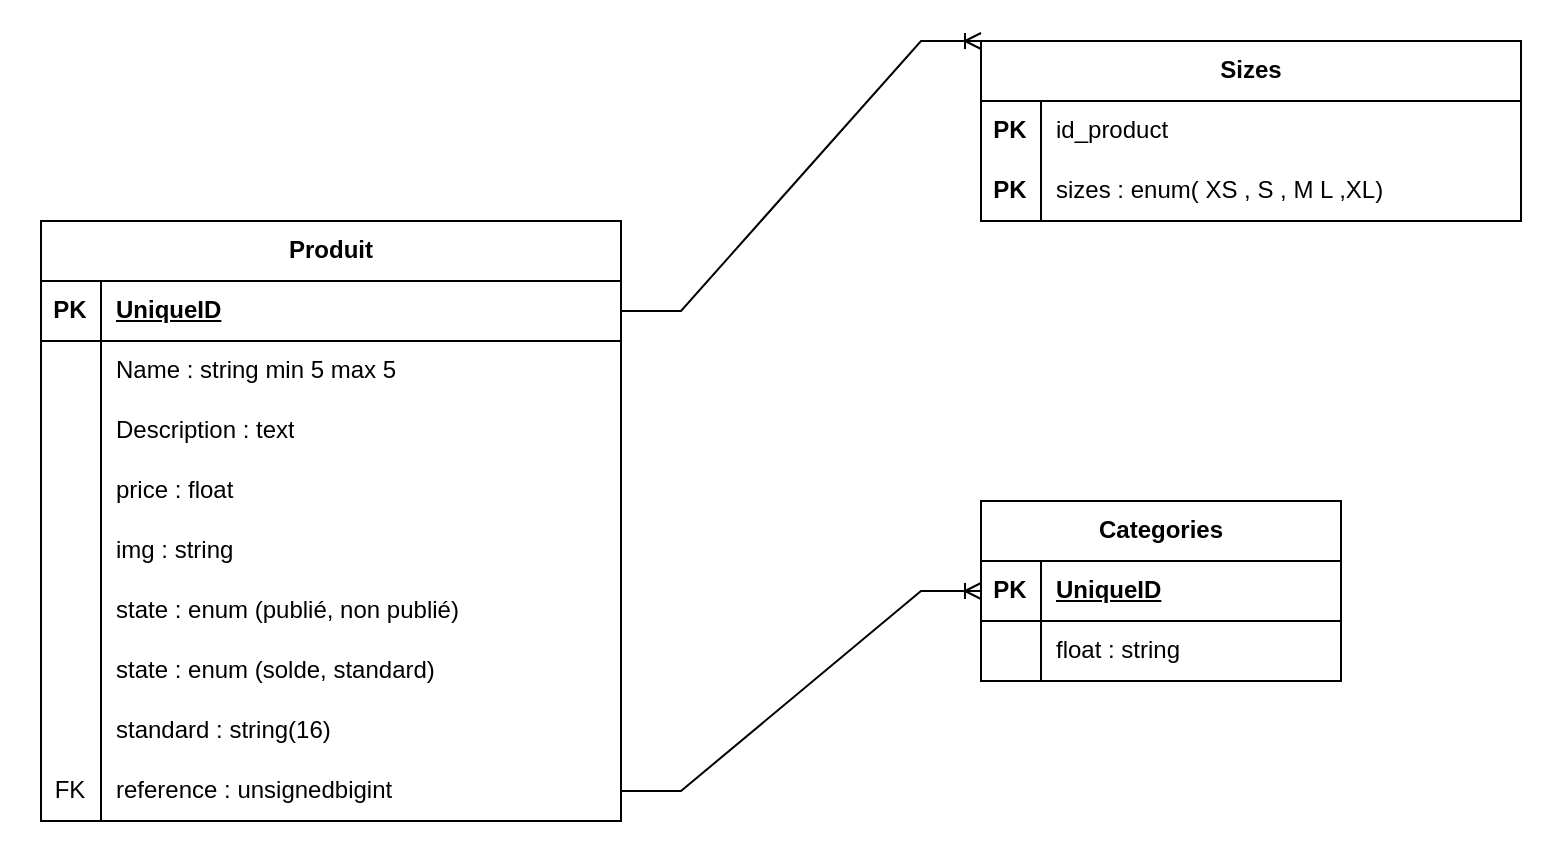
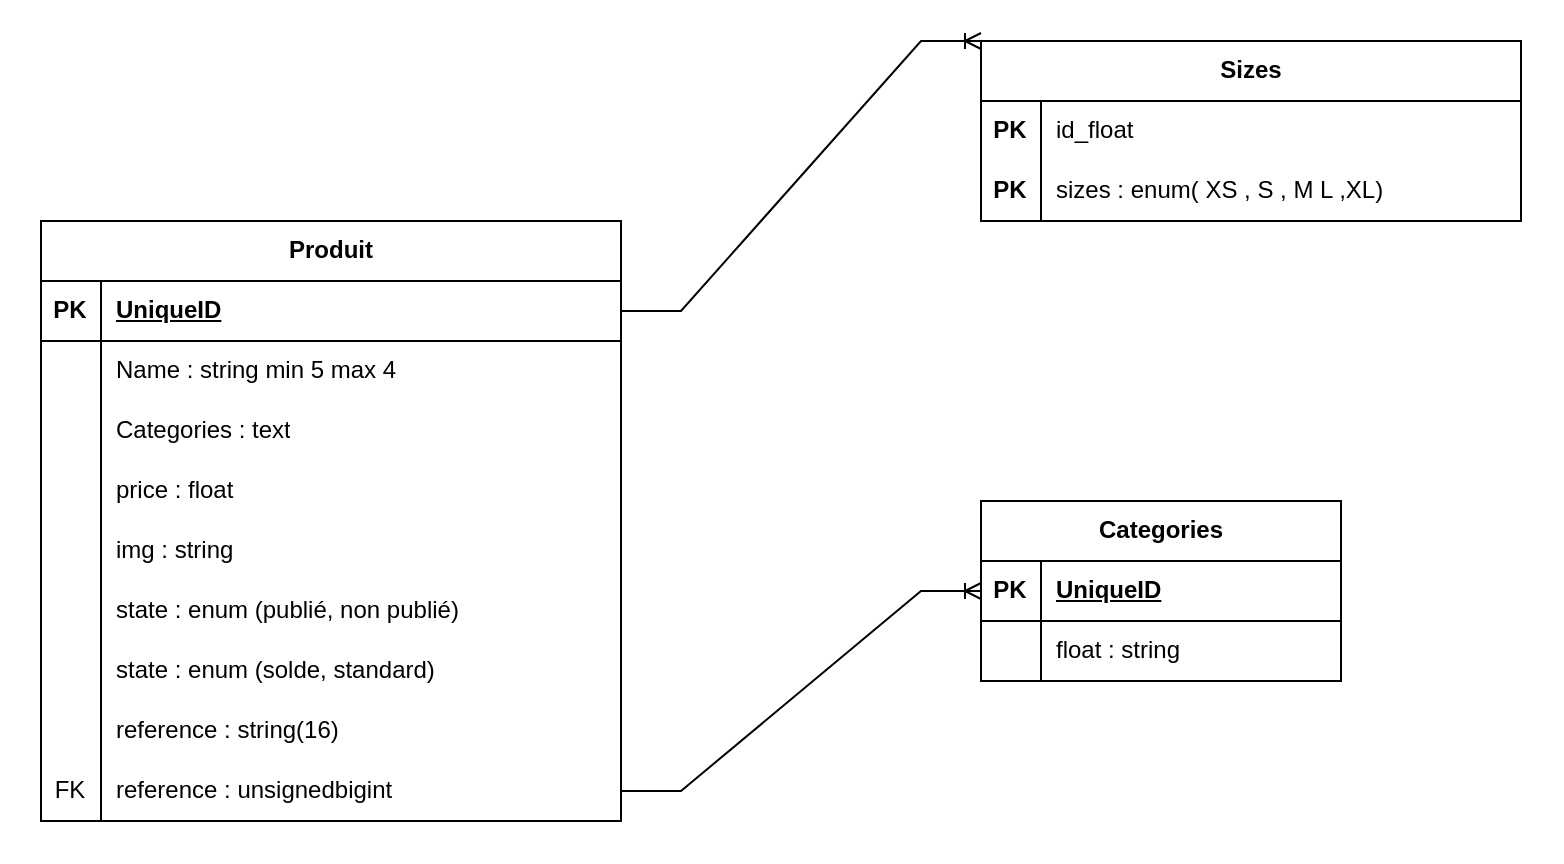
node "id_product": label "id_product" -> "id_float"
node "Name : string min 5 max 5": label "Name : string min 5 max 5" -> "Name : string min 5 max 4"
node "Description : text": label "Description : text" -> "Categories : text"
node "standard : string(16)": label "standard : string(16)" -> "reference : string(16)"
